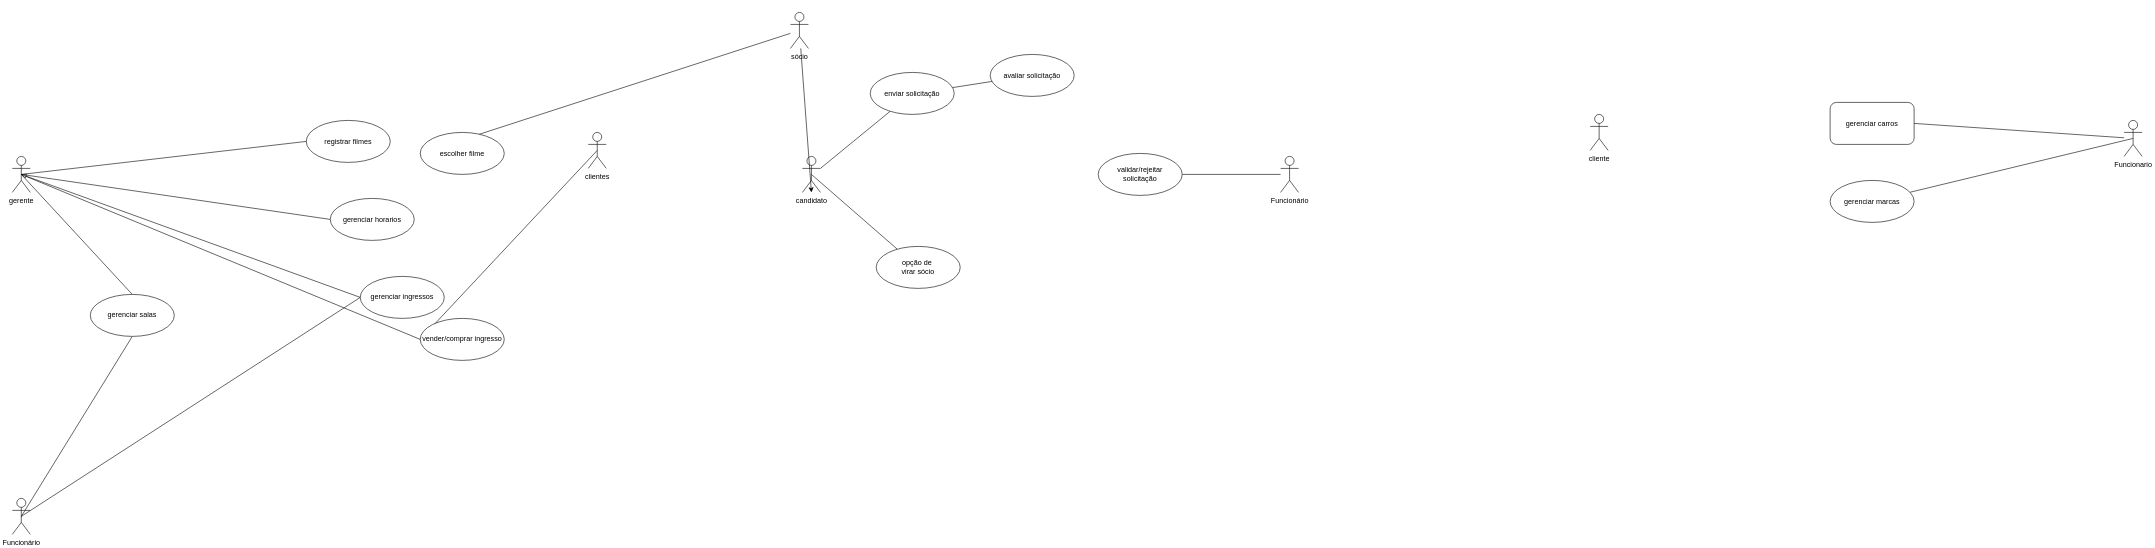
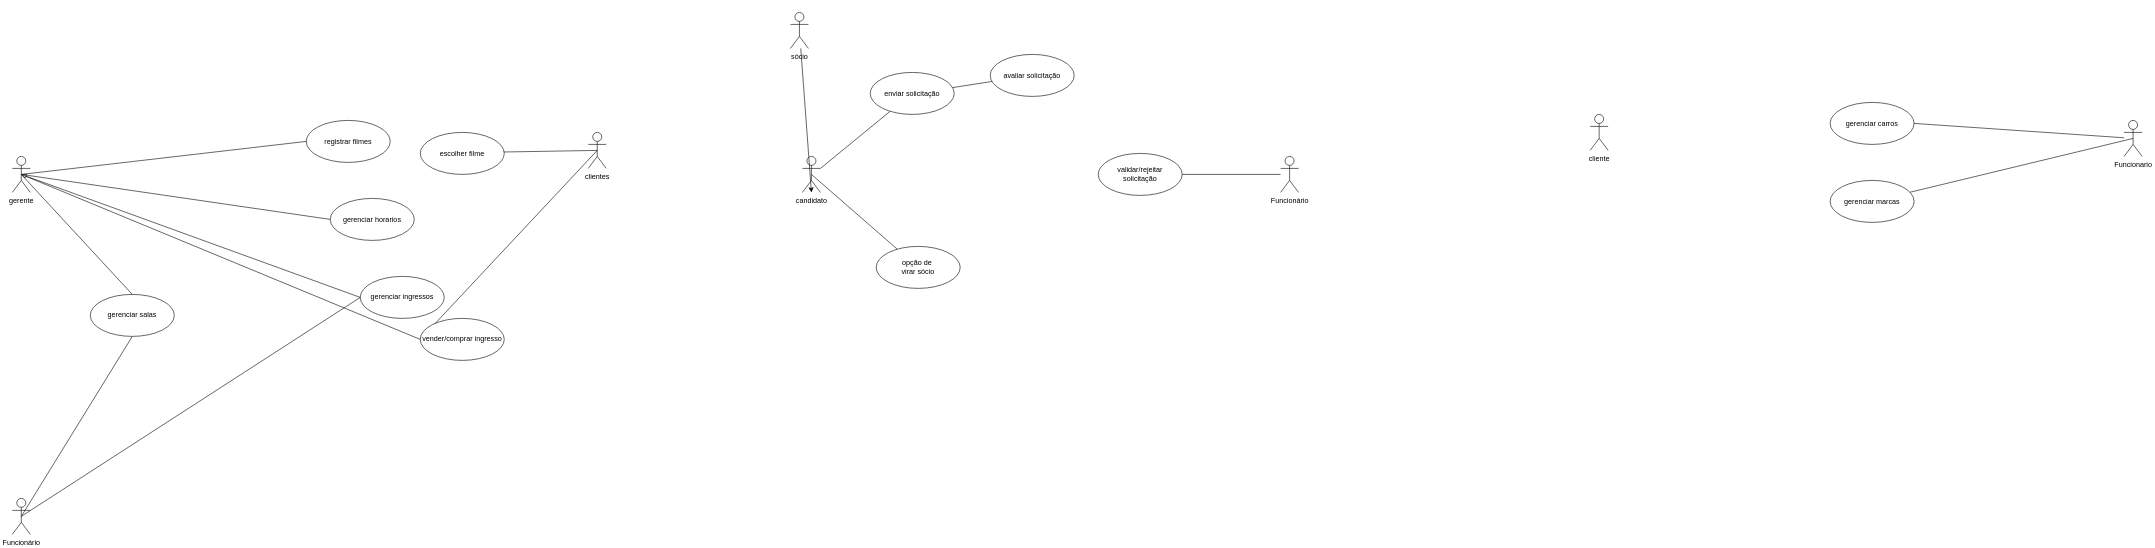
edge "sócio" -- "escolher filme": now "clientes" -- "escolher filme"
node "gerenciar carros": shape rounded rectangle -> ellipse
